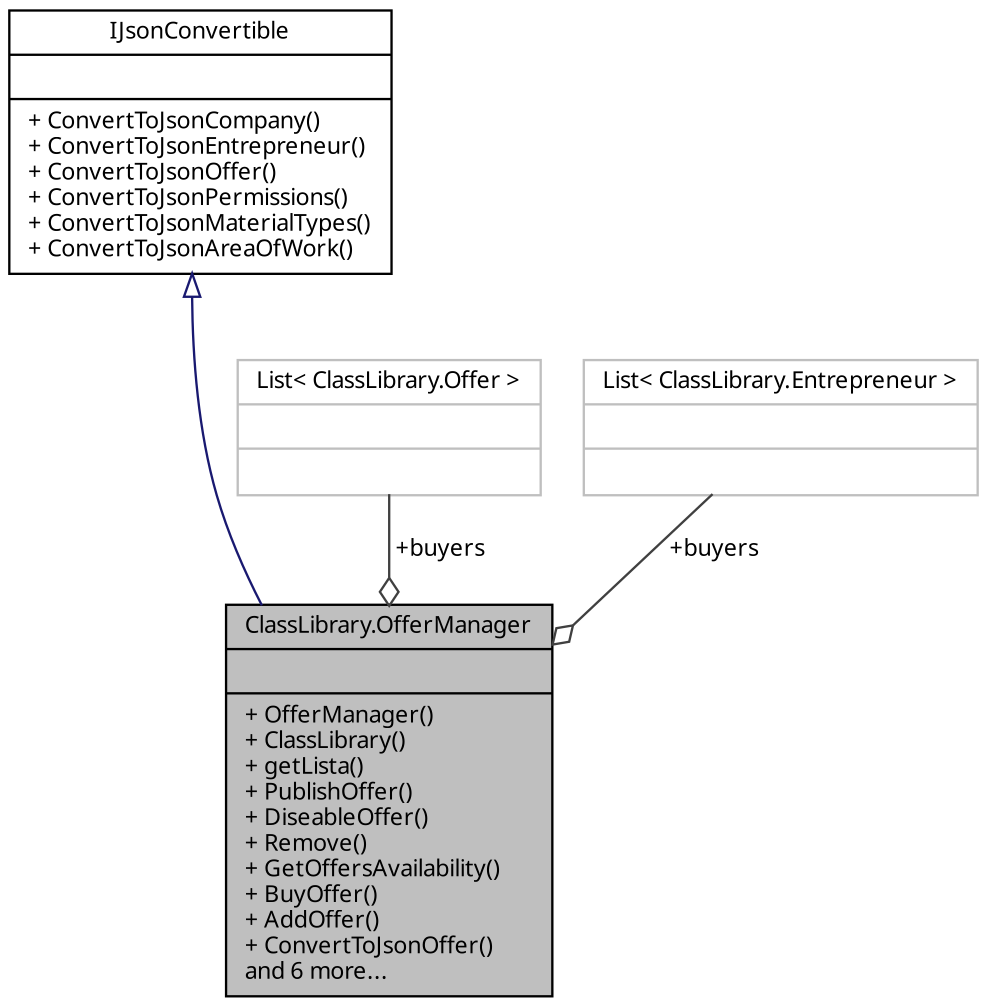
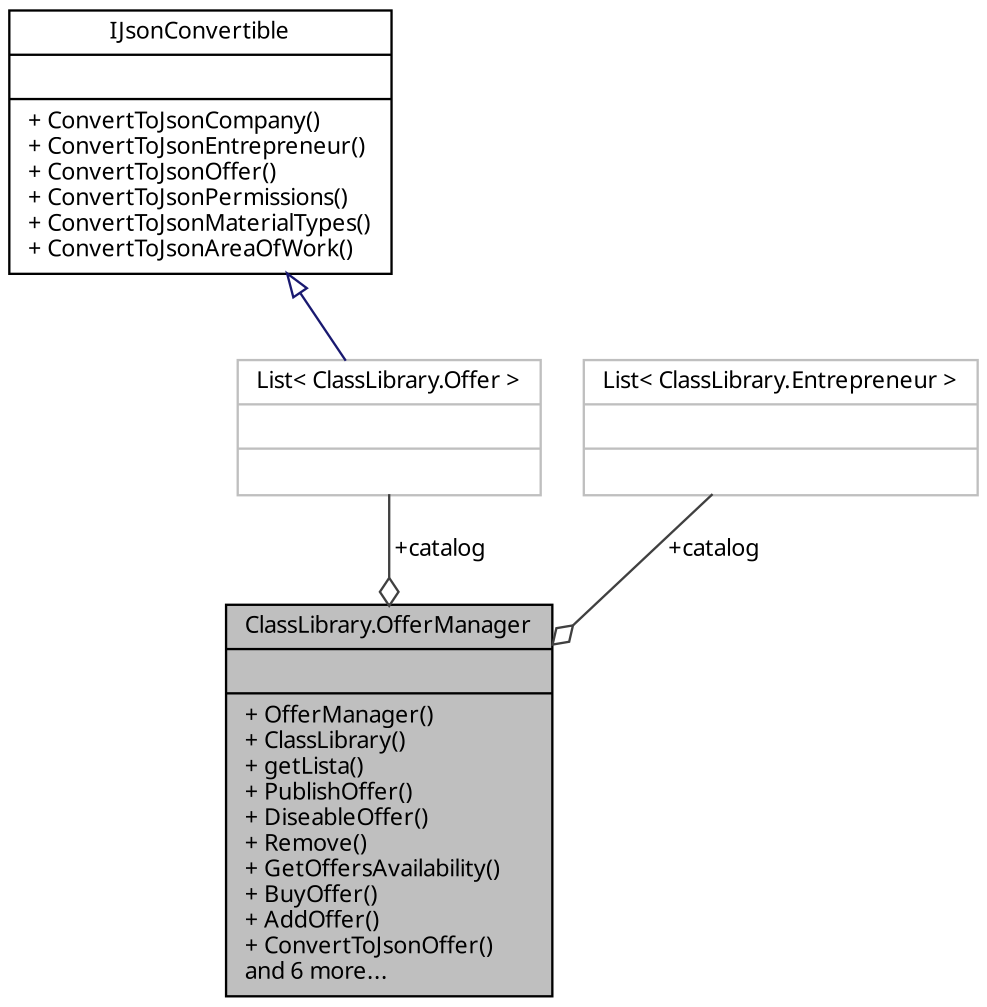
edge "ClassLibrary.OfferManager" -> "IJsonConvertible": now "List< ClassLibrary.Offer >" -> "IJsonConvertible"
edge "List< ClassLibrary.Offer >" -> "ClassLibrary.OfferManager": label " +buyers" -> " +catalog"
edge "List< ClassLibrary.Entrepreneur >" -> "ClassLibrary.OfferManager": label " +buyers" -> " +catalog"
